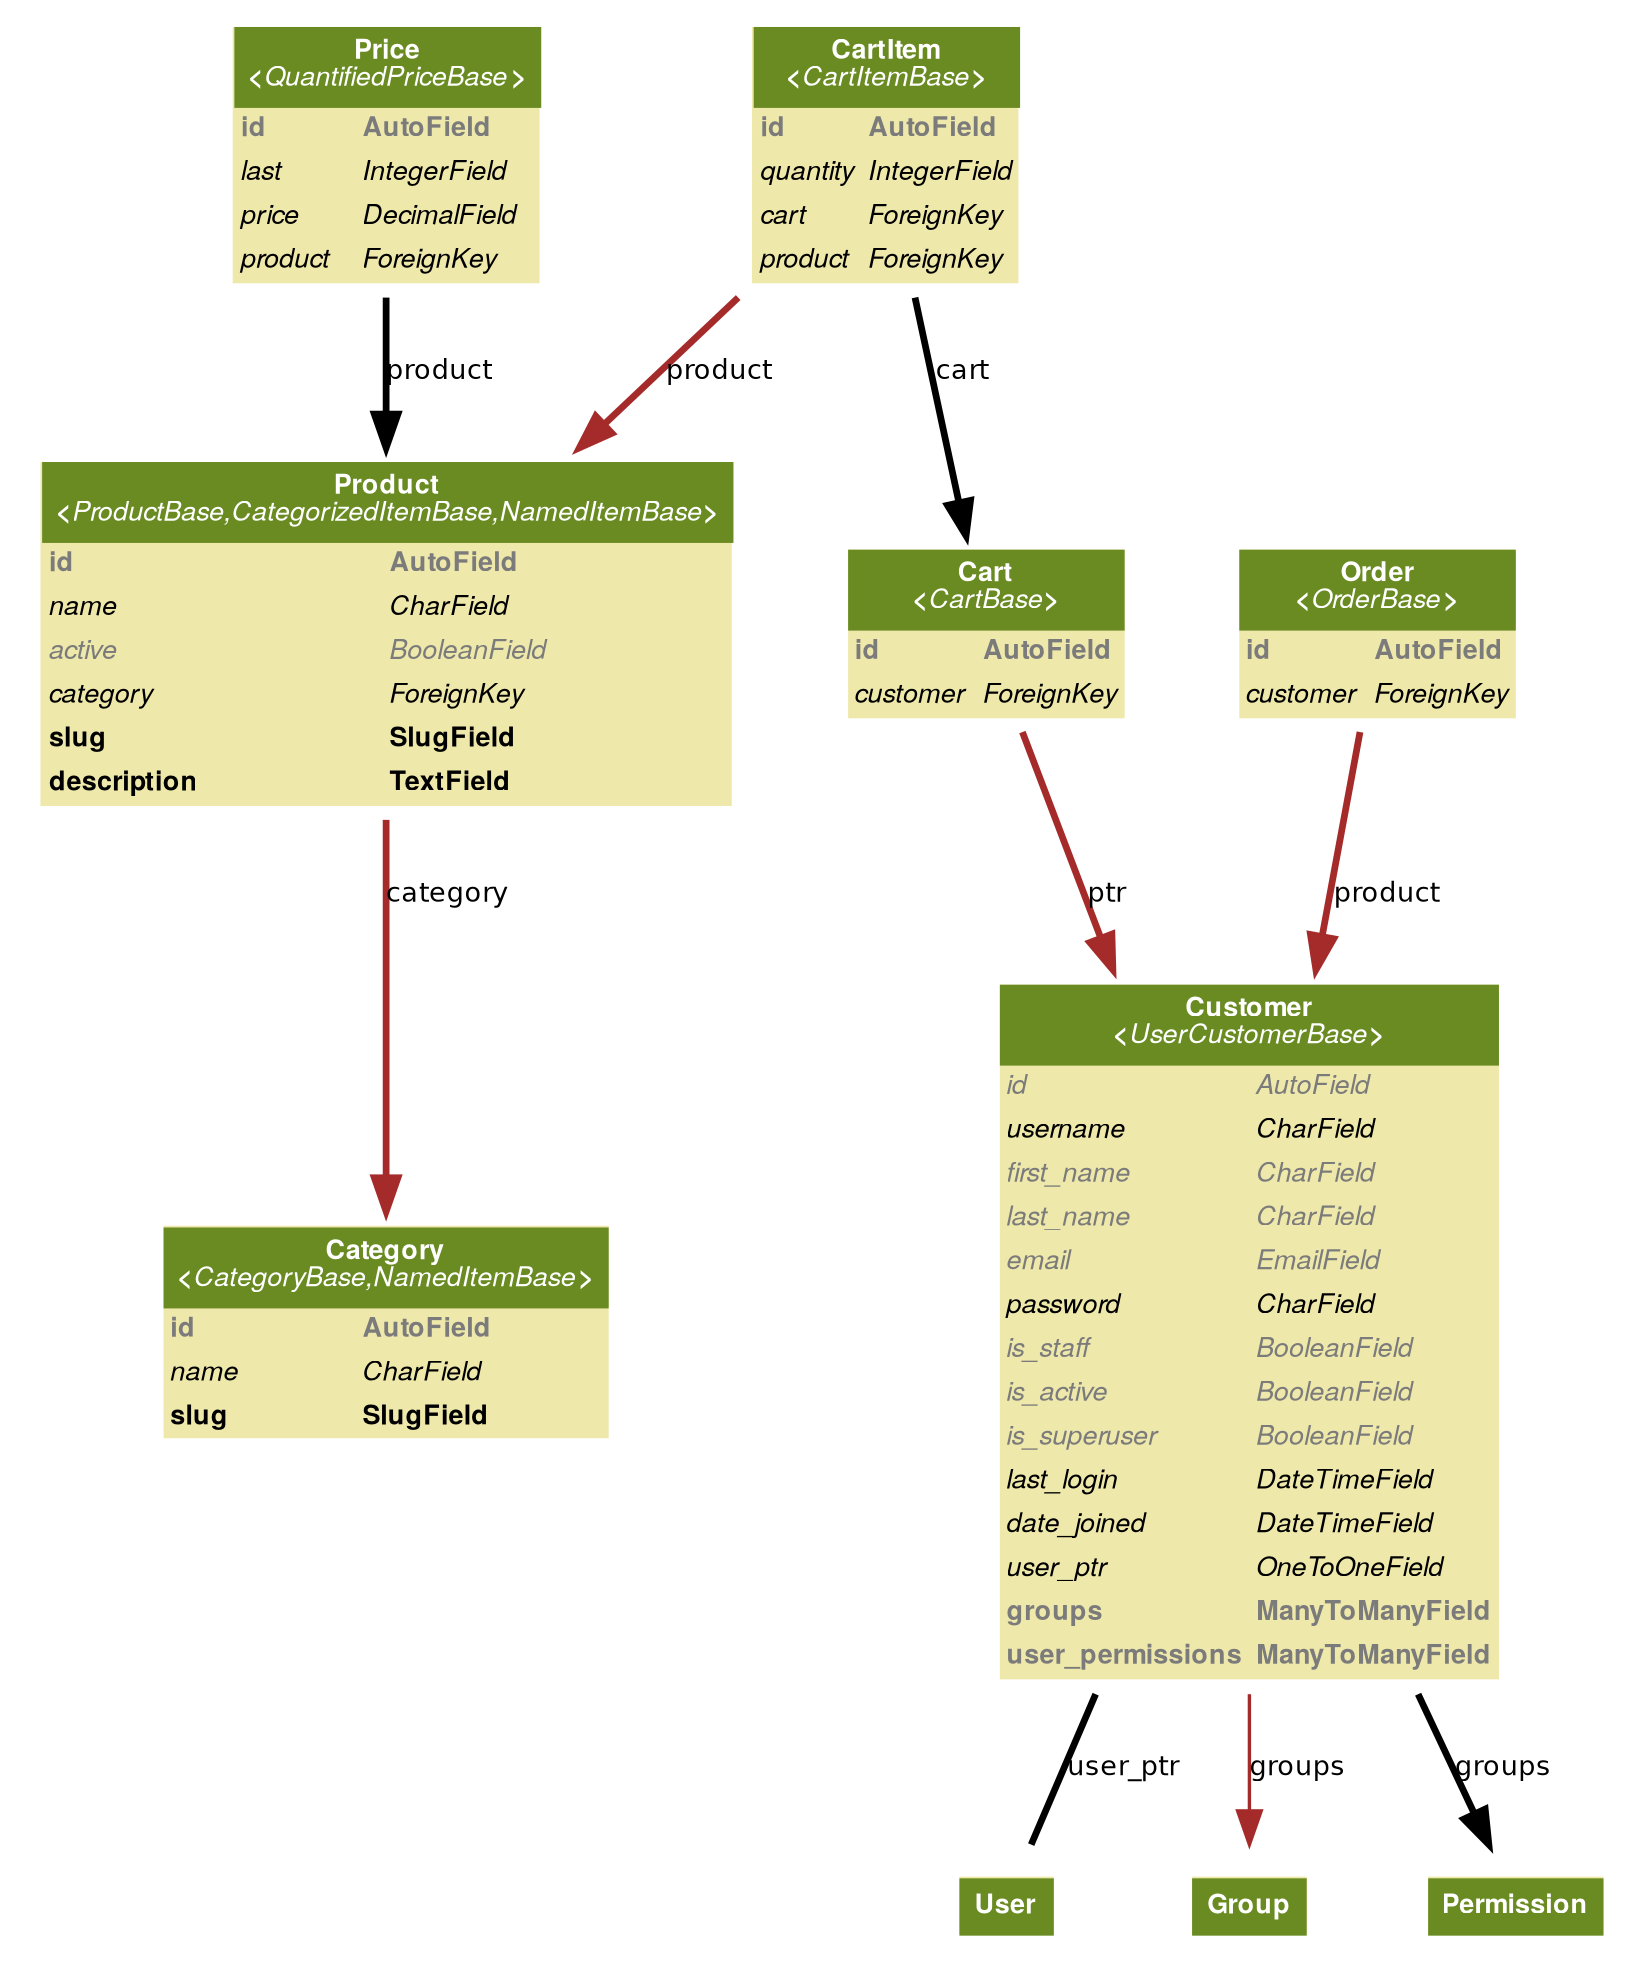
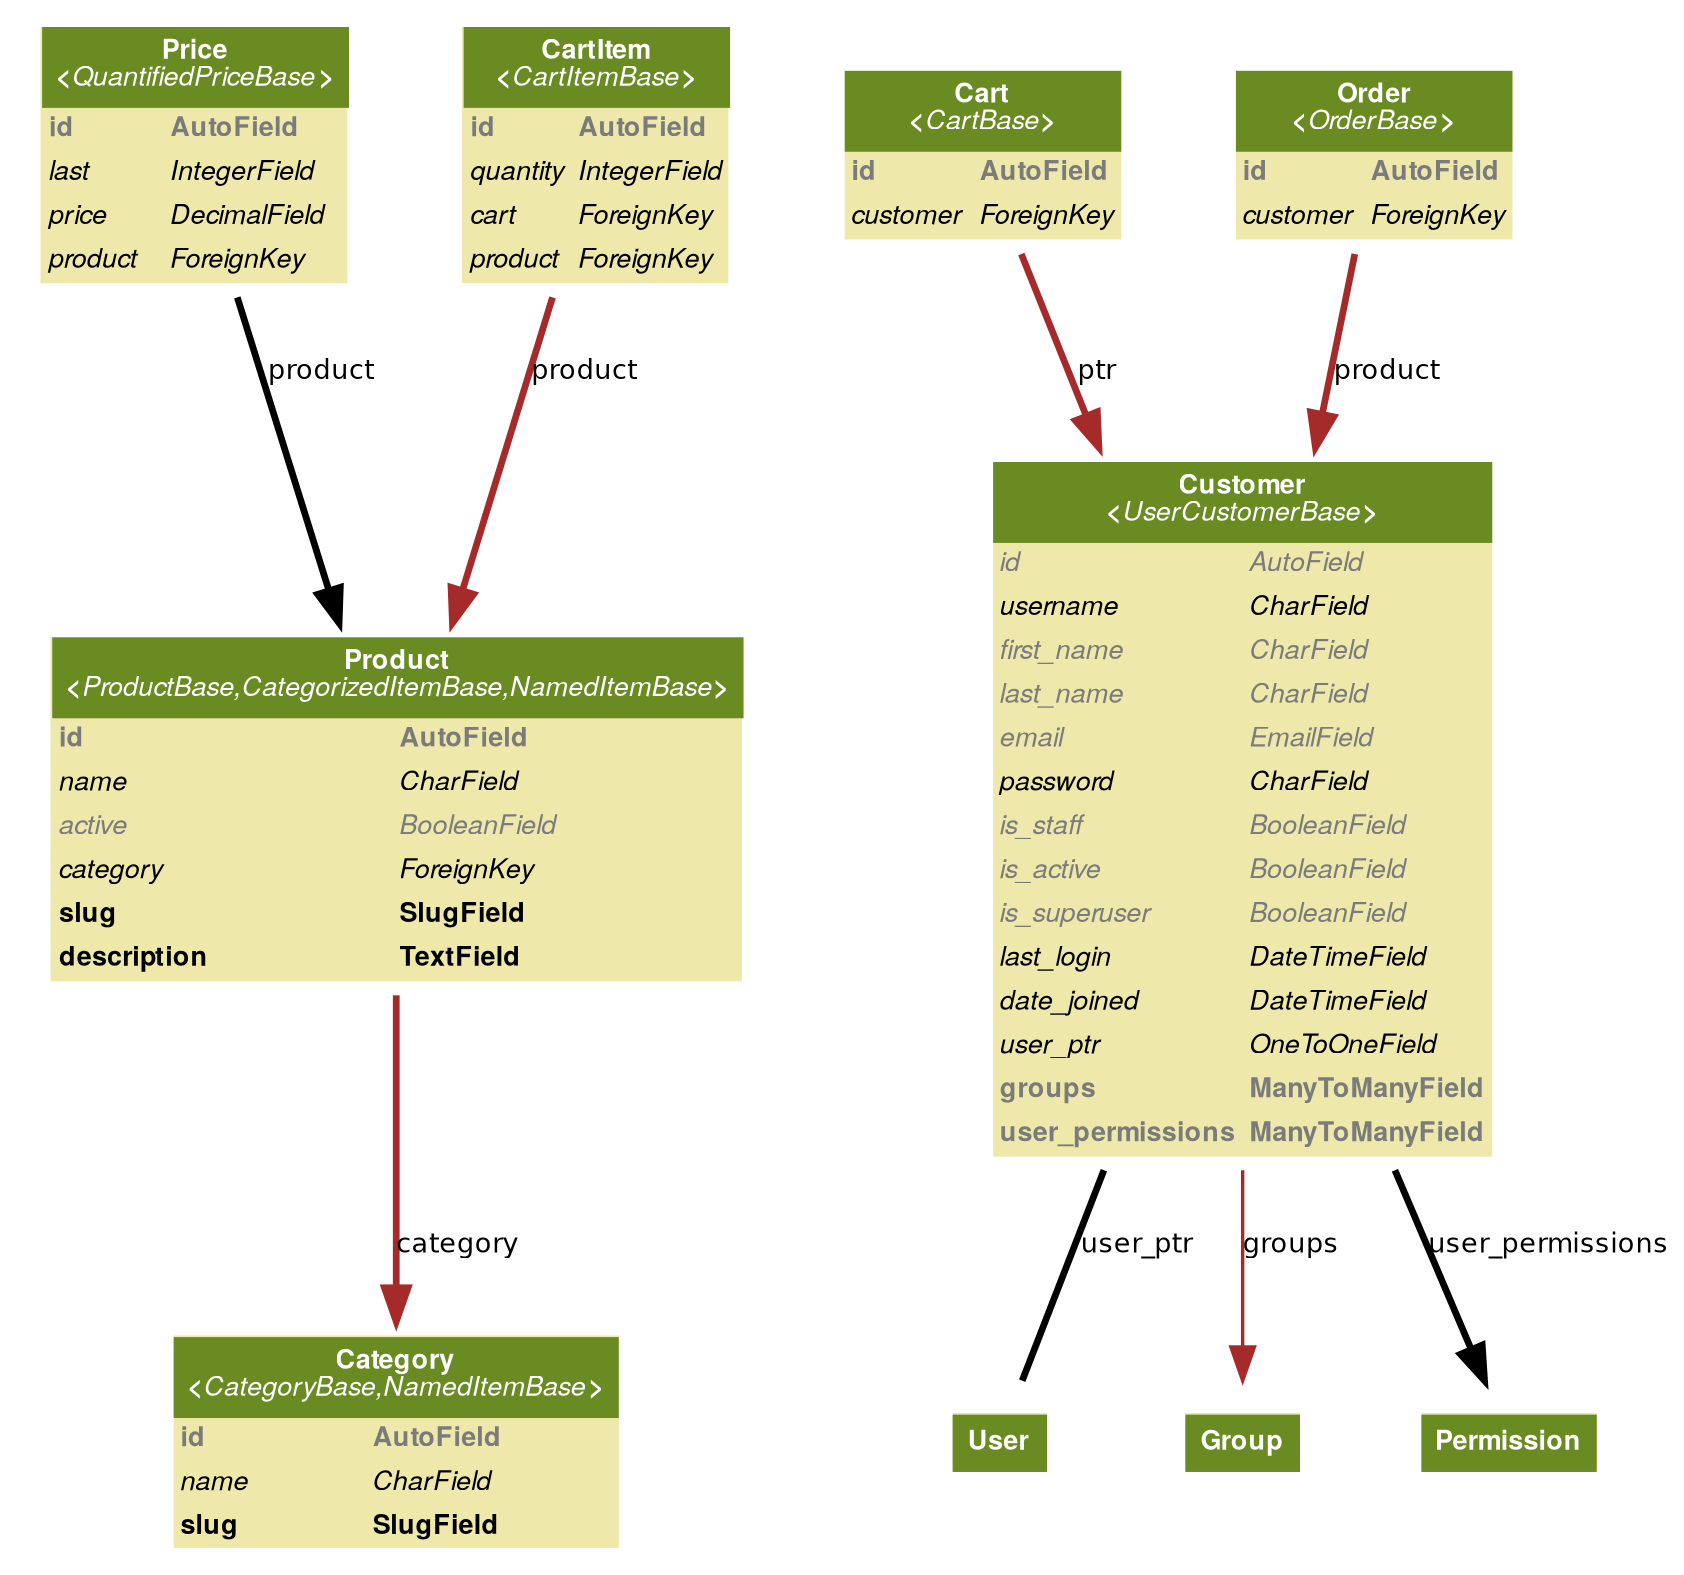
edge "CartItem" -> "Cart": removed, label "cart"
edge "Customer" -> "Permission": label "groups" -> "user_permissions"
